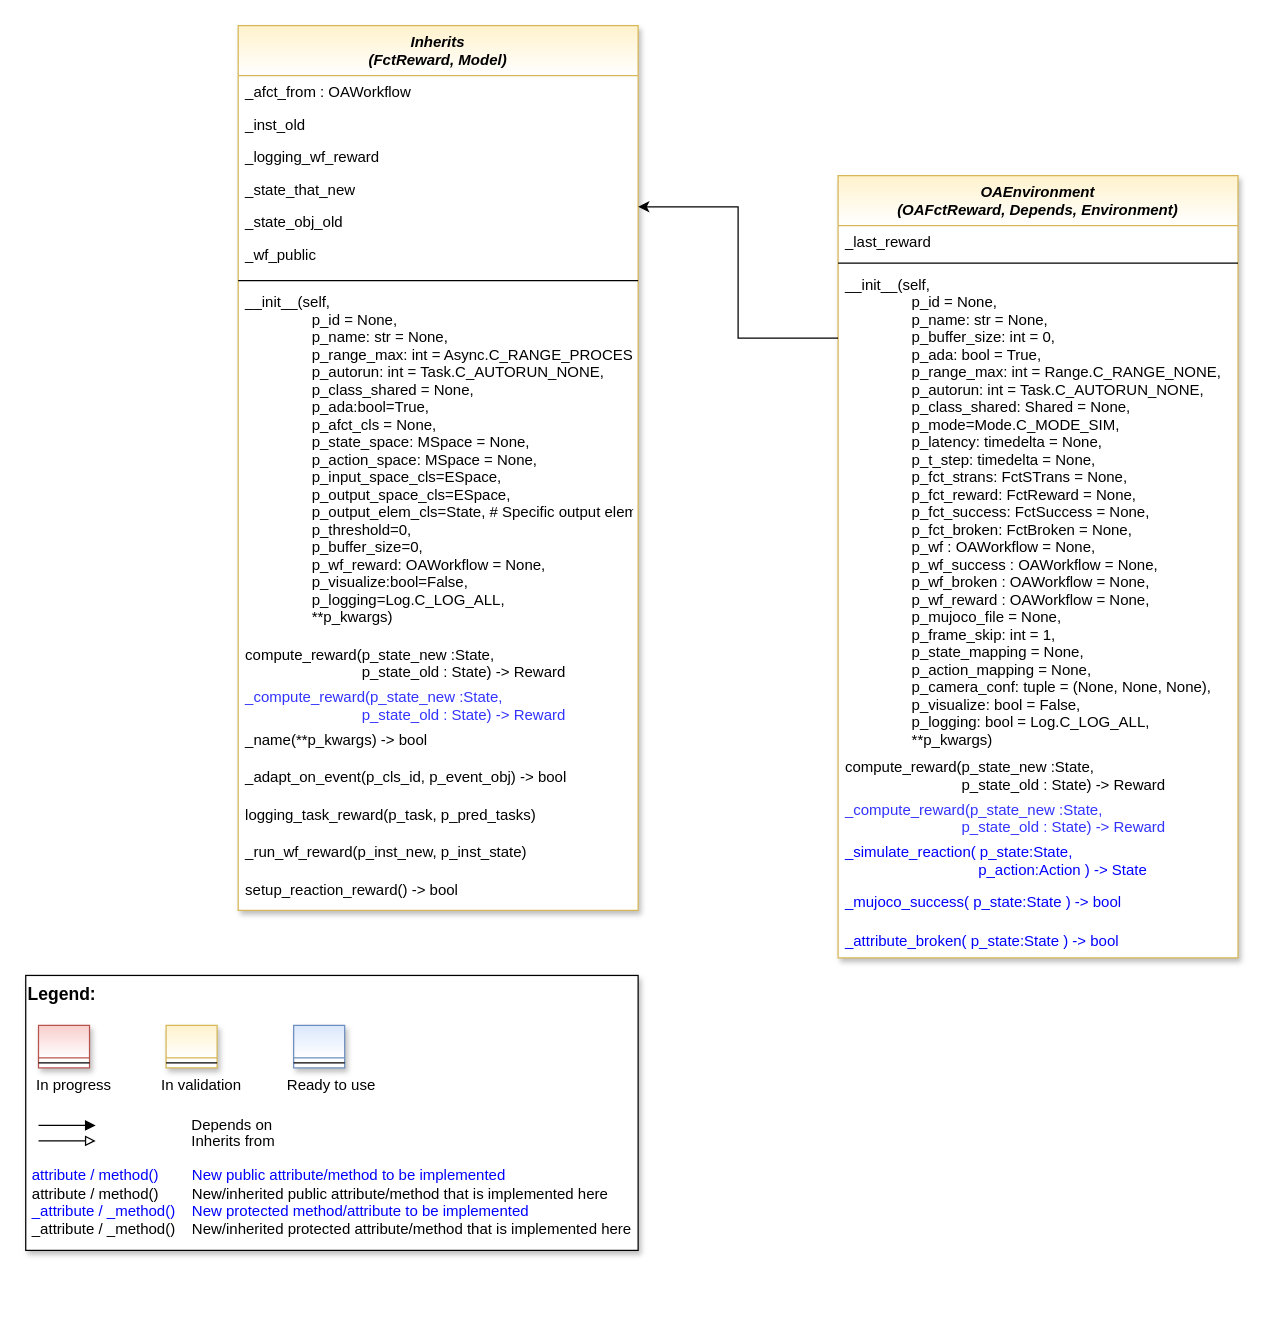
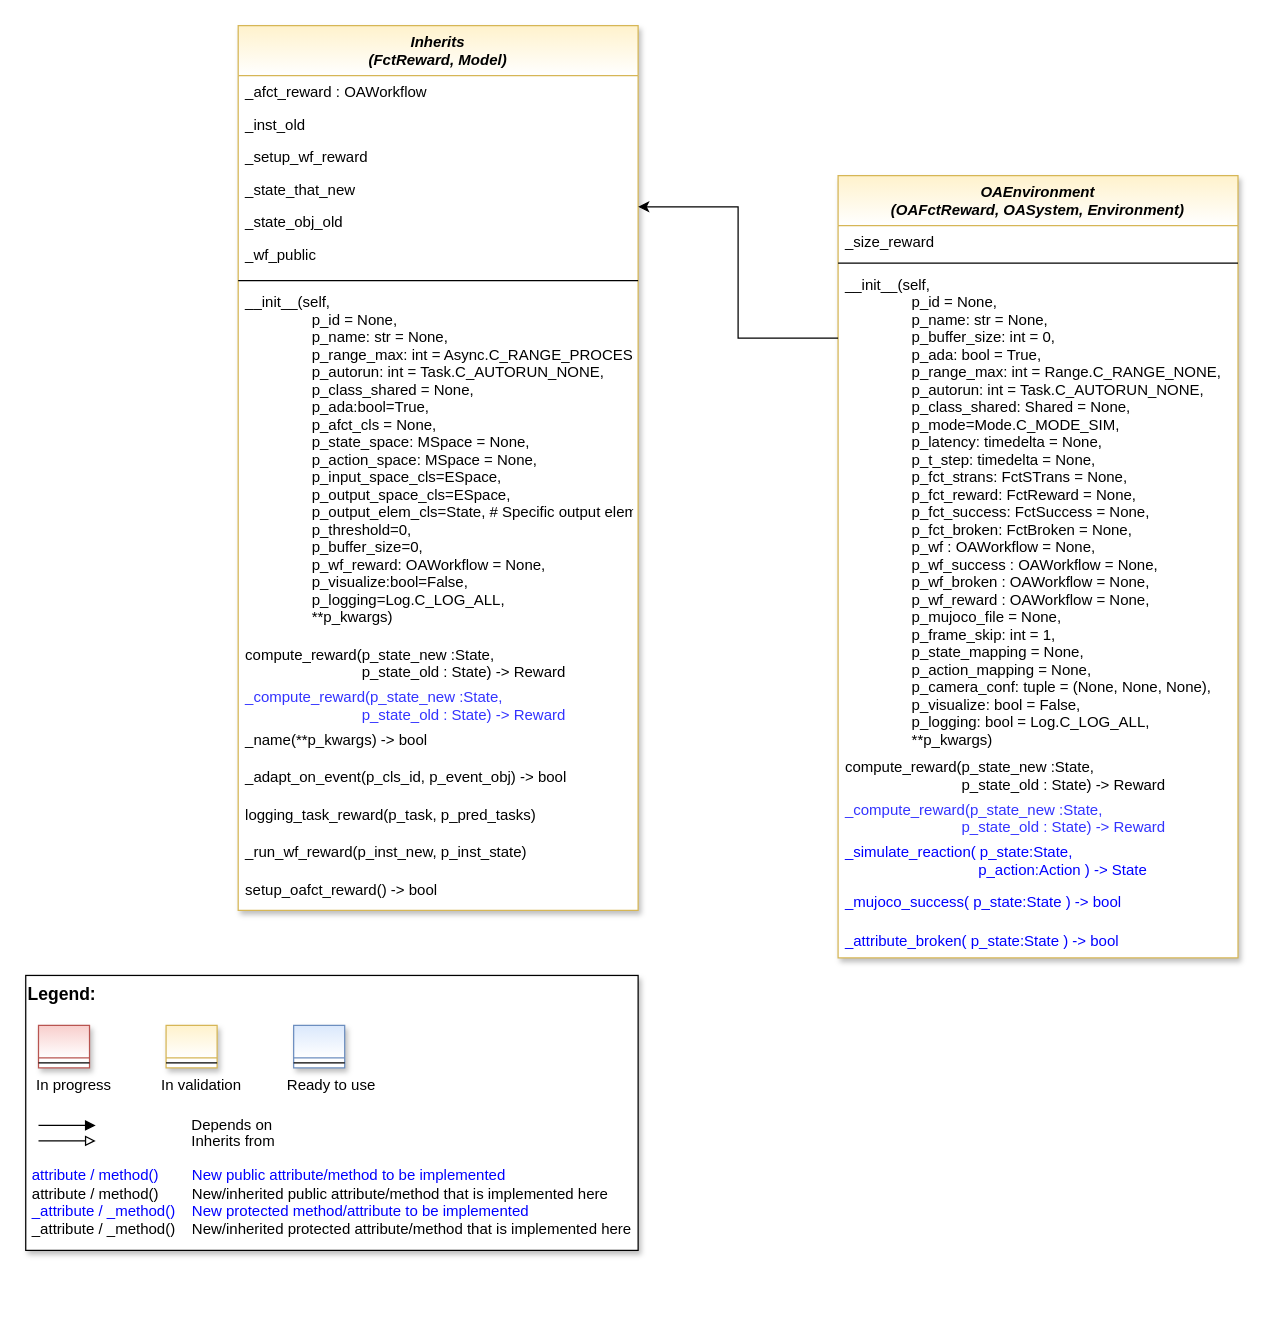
node "_afct_from : OAWorkflow": label "_afct_from : OAWorkflow" -> "_afct_reward : OAWorkflow"
node "_logging_wf_reward": label "_logging_wf_reward" -> "_setup_wf_reward"
node "OAEnvironment (OAFctReward, Depends, Environment)": label "OAEnvironment (OAFctReward, Depends, Environment)" -> "OAEnvironment (OAFctReward, OASystem, Environment)"
node "_last_reward": label "_last_reward" -> "_size_reward"
node "setup_reaction_reward() -> bool": label "setup_reaction_reward() -> bool" -> "setup_oafct_reward() -> bool"
